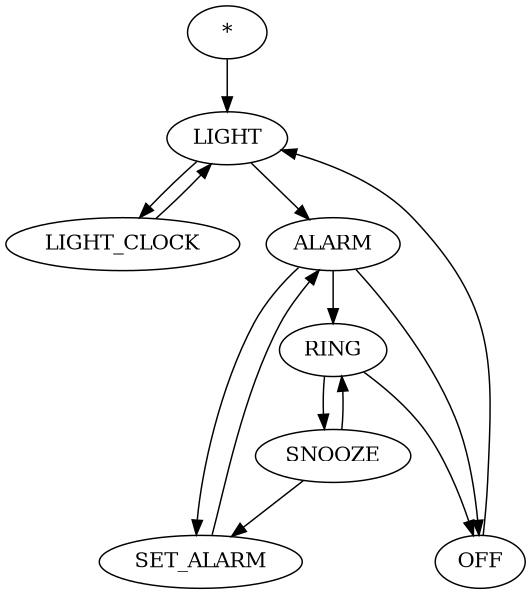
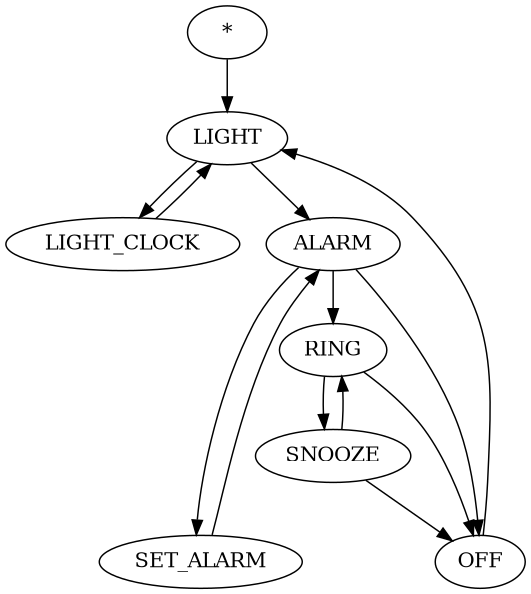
edge "SNOOZE" -> "SET_ALARM": now "SNOOZE" -> "OFF"
